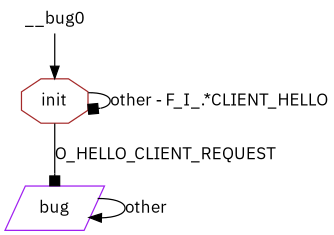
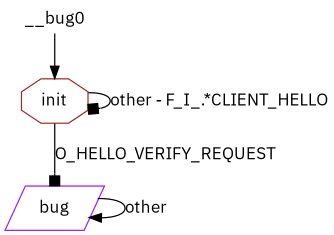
edge "init" -> "bug": label "O_HELLO_CLIENT_REQUEST" -> "O_HELLO_VERIFY_REQUEST"
